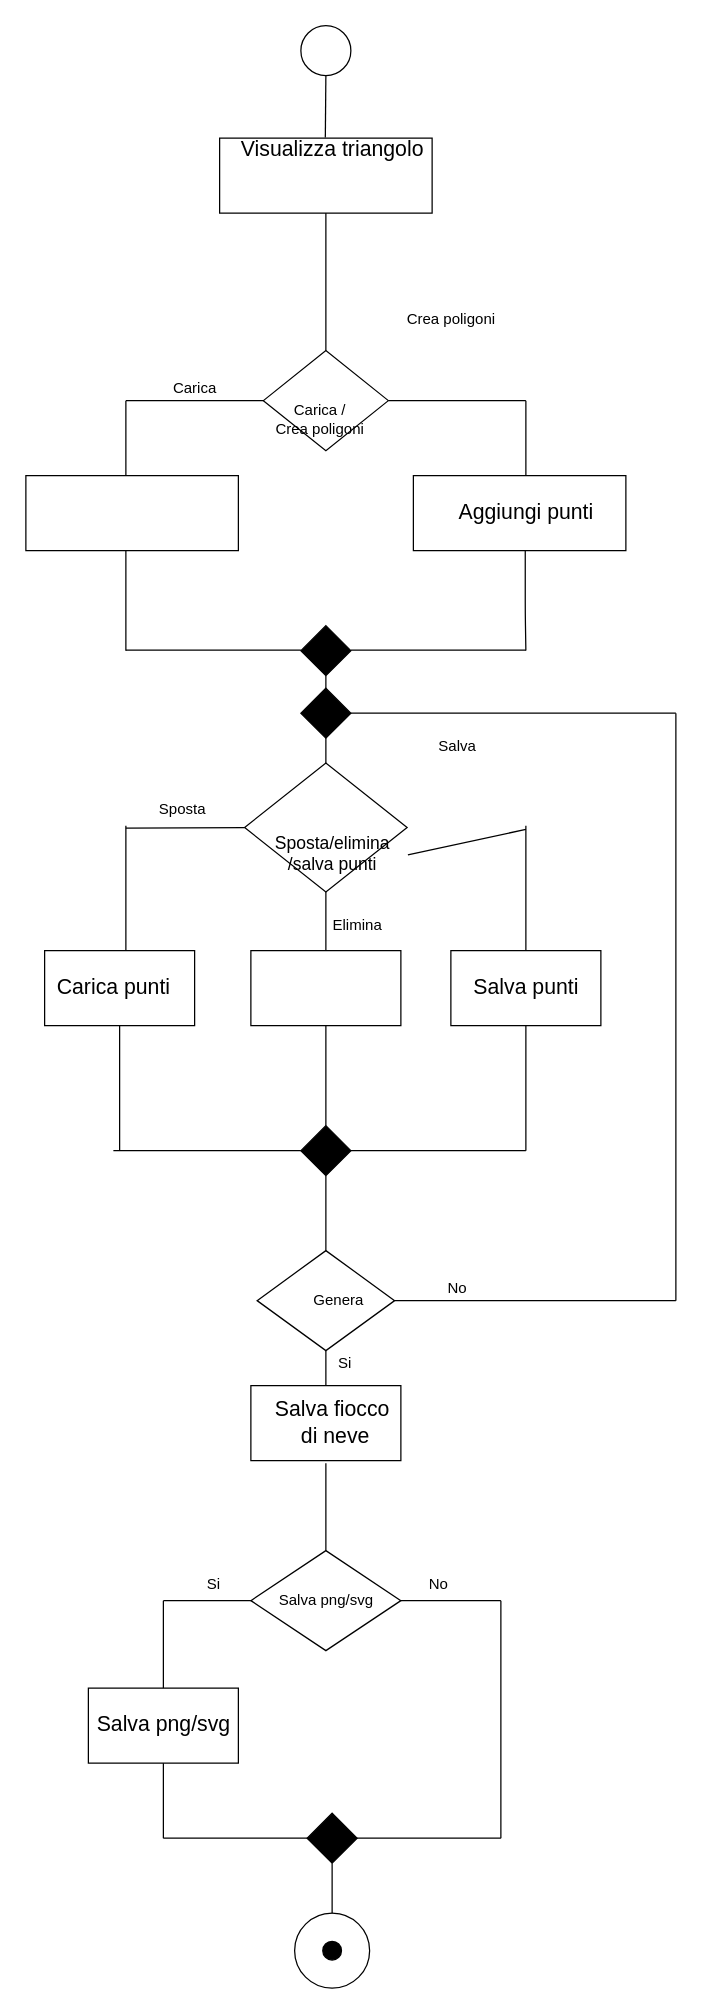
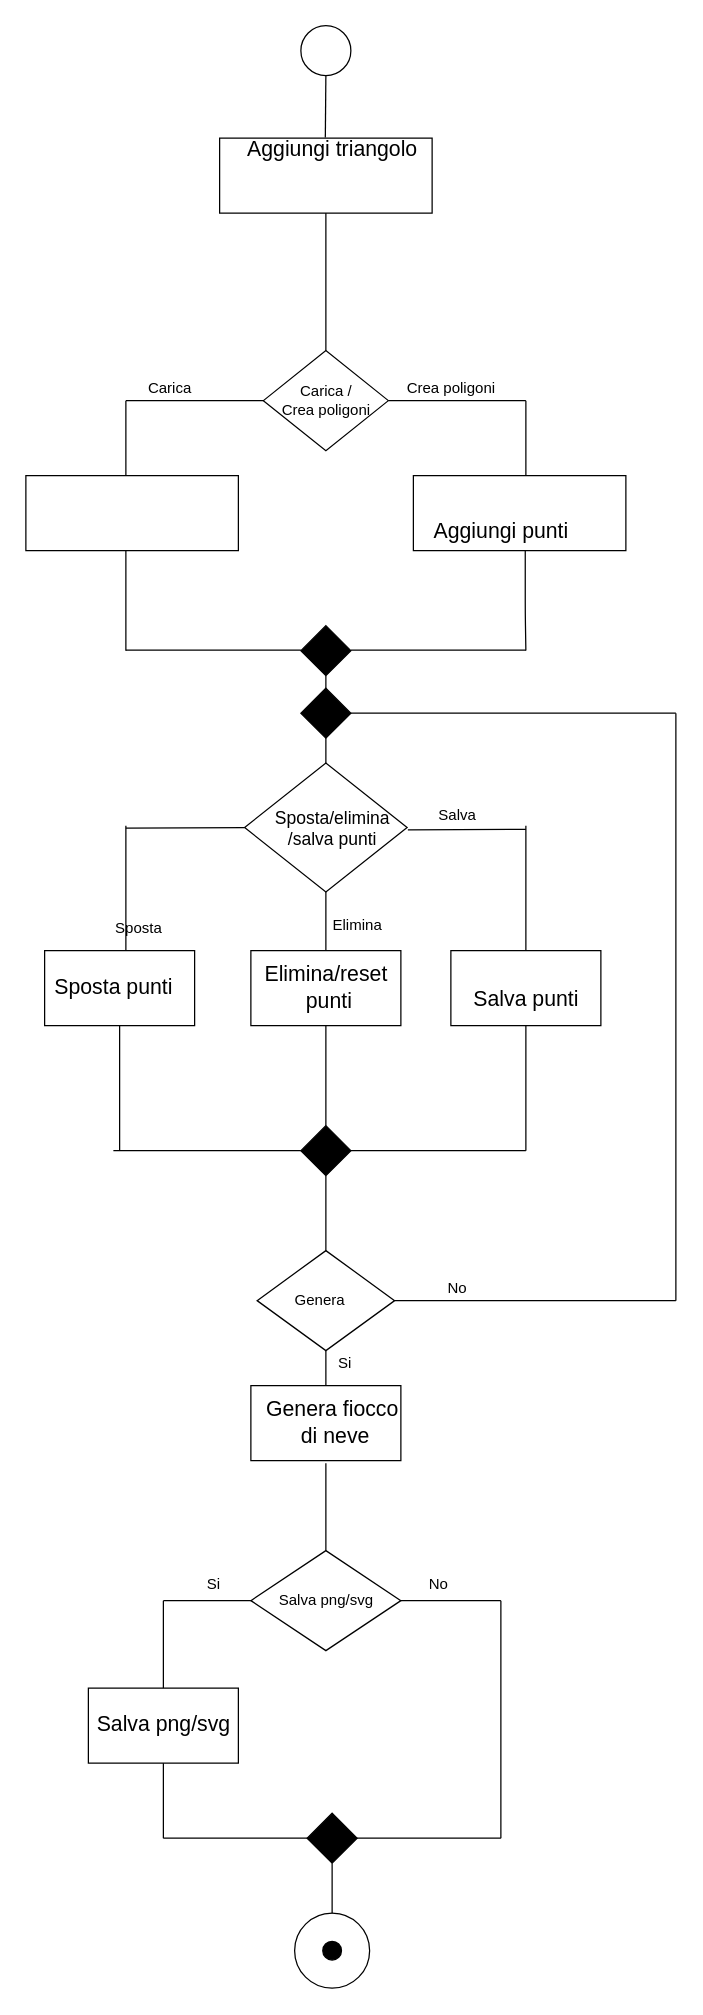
node "Visualizza triangolo": label "Visualizza triangolo" -> "Aggiungi triangolo"
node "Crea poligoni": moved (451, 319) -> (451, 388)
node "Carica": moved (194, 388) -> (169, 388)
node "Carica / Crea poligoni": moved (319, 419) -> (326, 401)
node "Aggiungi punti": moved (526, 513) -> (501, 532)
node "Salva": moved (457, 746) -> (457, 815)
node "Sposta": moved (182, 809) -> (138, 928)
node "Sposta/elimina /salva punti": moved (332, 853) -> (332, 828)
node "Carica punti": label "Carica punti" -> "Sposta punti"
node "Elimina/reset punti": added
node "Salva punti": moved (526, 988) -> (526, 1001)
node "Genera": moved (338, 1301) -> (319, 1301)
node "Salva fiocco di neve": label "Salva fiocco di neve" -> "Genera fiocco di neve"
